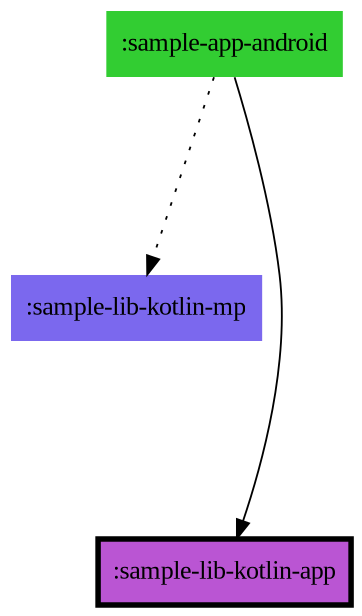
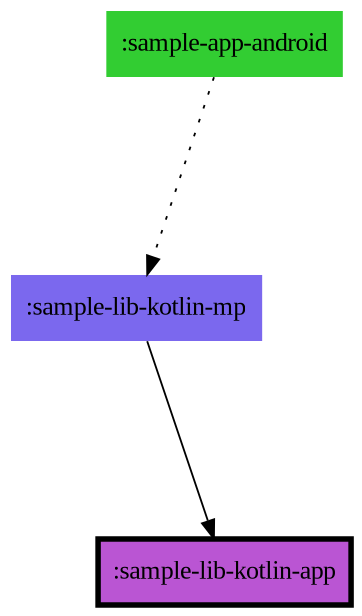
edge ":sample-app-android" -> ":sample-lib-kotlin-app": now ":sample-lib-kotlin-mp" -> ":sample-lib-kotlin-app"
